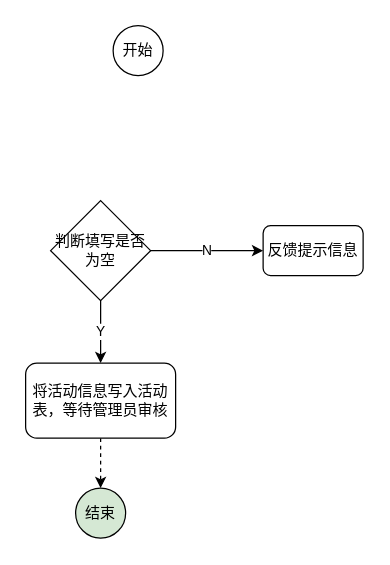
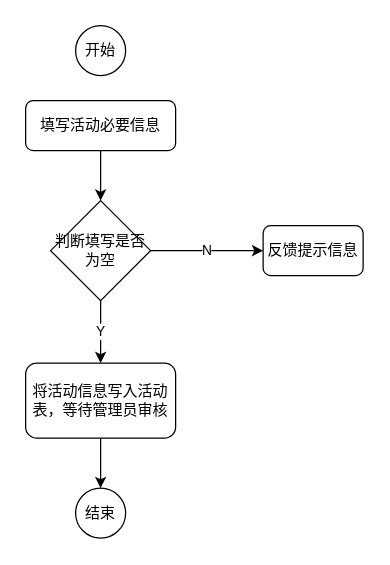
node "开始": moved (138, 51) -> (101, 51)
node "填写活动必要信息": added
edge "填写活动必要信息" -> "判断填写是否为空": added
edge "将活动信息写入活动表，等待管理员审核" -> "结束": style dashed -> solid
node "结束": fillcolor #d5e8d4 -> #ffffff
